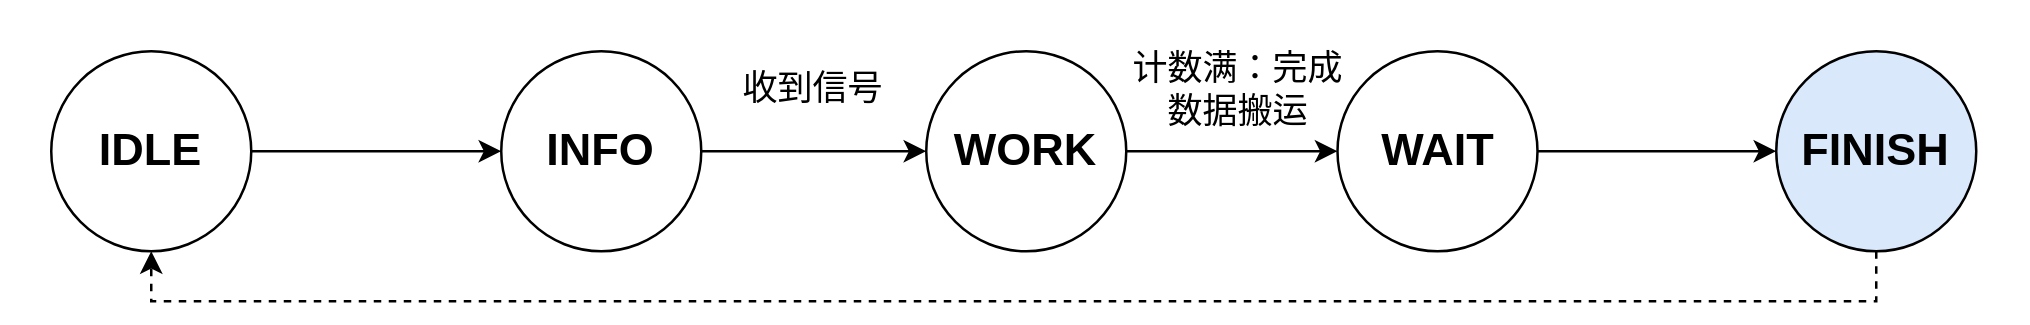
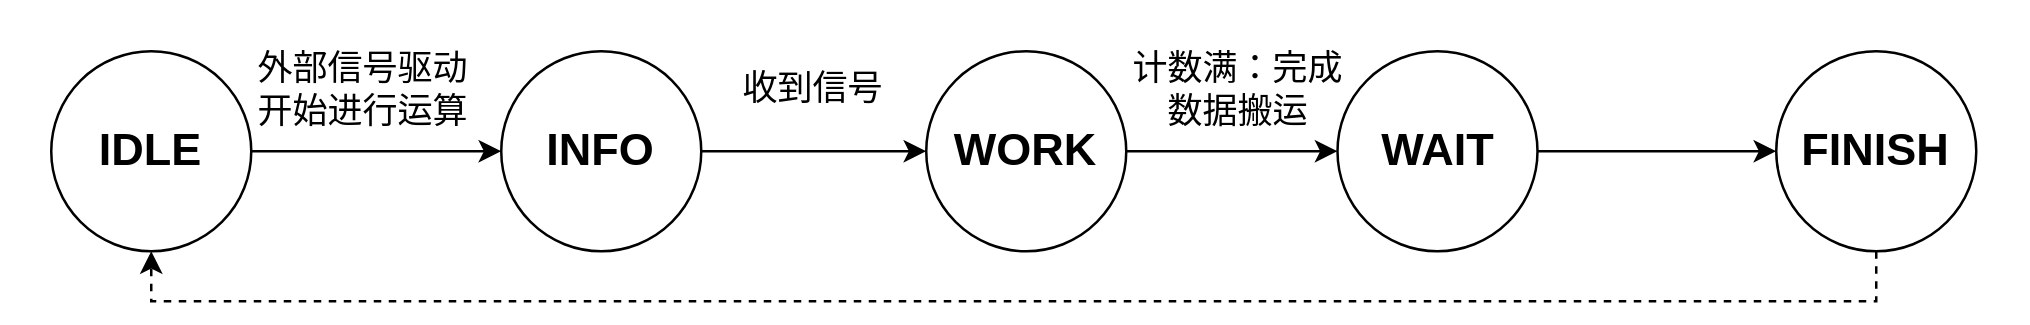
node "外部信号驱动开始进行运算": added
node "FINISH": fillcolor #dae8fc -> #ffffff
